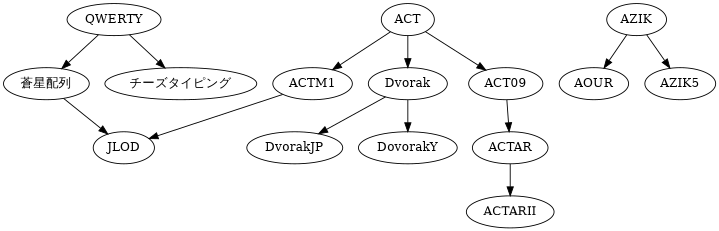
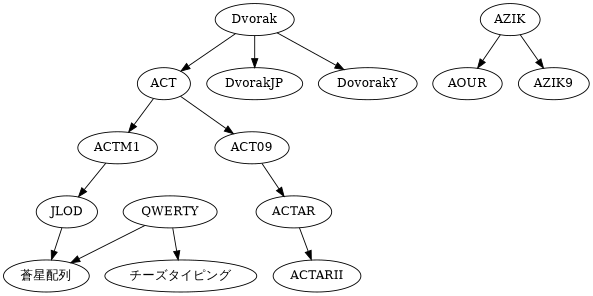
edge "ACT" -> "Dvorak": reversed
node "AZIK5": label "AZIK5" -> "AZIK9"
edge "蒼星配列" -> "JLOD": reversed
